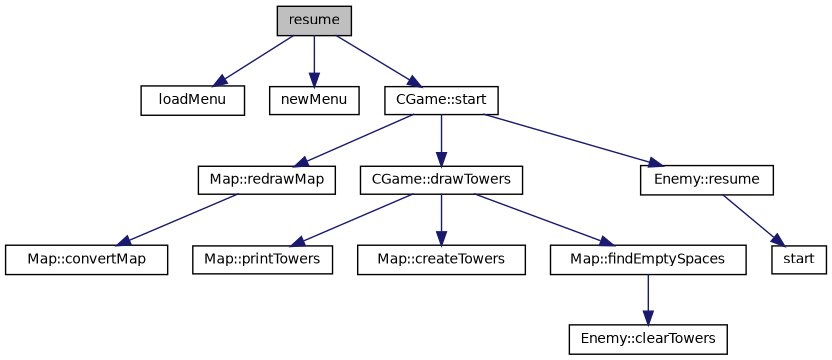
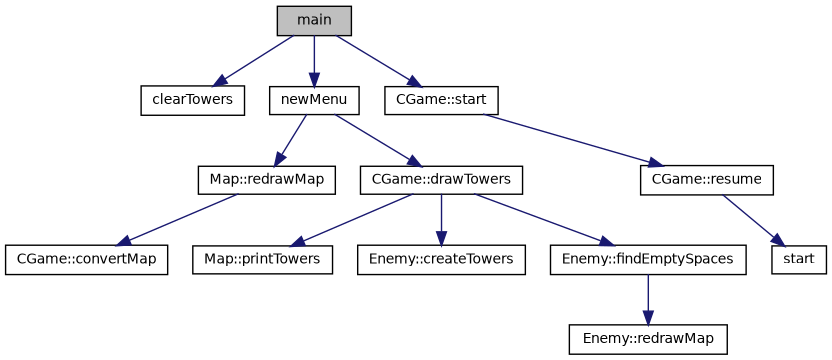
node "resume": label "resume" -> "main"
node "loadMenu": label "loadMenu" -> "clearTowers"
edge "CGame::start" -> "CGame::drawTowers": now "newMenu" -> "CGame::drawTowers"
edge "CGame::start" -> "Map::redrawMap": now "newMenu" -> "Map::redrawMap"
node "Enemy::resume": label "Enemy::resume" -> "CGame::resume"
node "Map::convertMap": label "Map::convertMap" -> "CGame::convertMap"
node "Map::createTowers": label "Map::createTowers" -> "Enemy::createTowers"
node "Map::findEmptySpaces": label "Map::findEmptySpaces" -> "Enemy::findEmptySpaces"
node "Enemy::clearTowers": label "Enemy::clearTowers" -> "Enemy::redrawMap"
